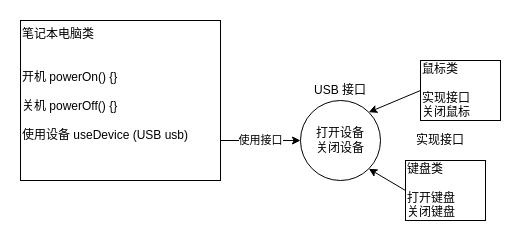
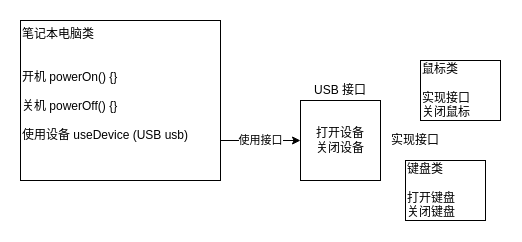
edge "鼠标类 实现接口 关闭鼠标" -> "打开设备 关闭设备": removed
node "打开设备 关闭设备": shape ellipse -> rectangle
node "实现接口": moved (441, 141) -> (416, 141)
edge "键盘类 打开键盘 关闭键盘" -> "打开设备 关闭设备": removed
